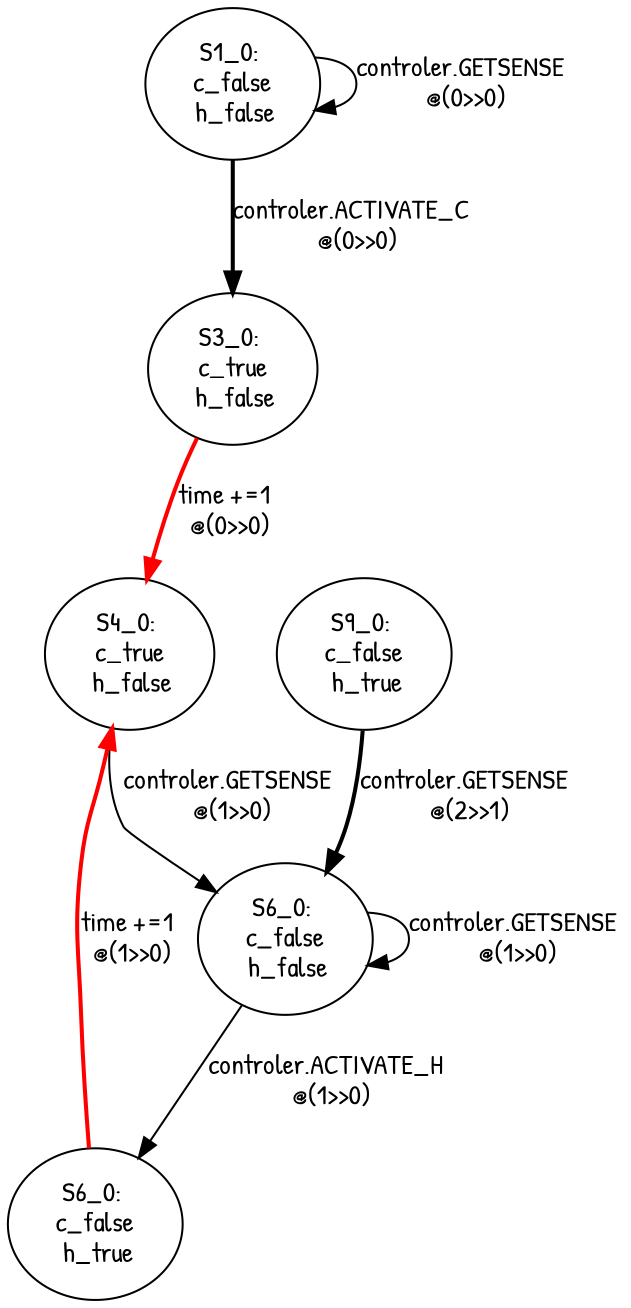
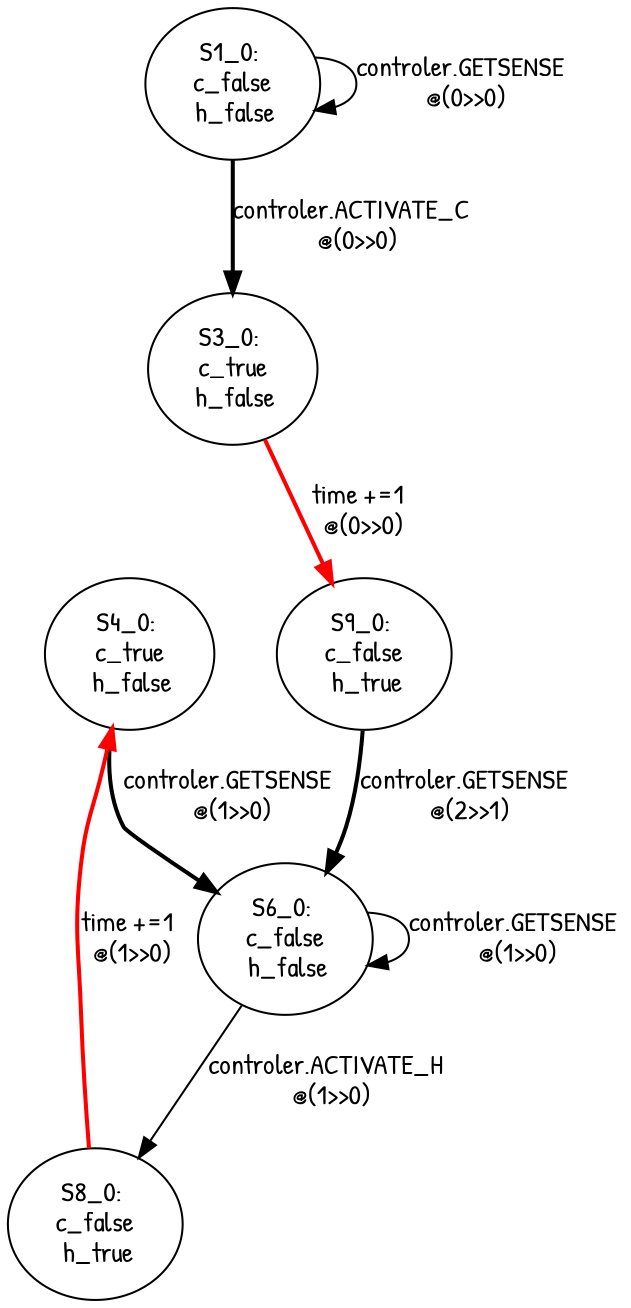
edge "S3_0: c_true h_false" -> "S4_0: c_true h_false": now "S3_0: c_true h_false" -> "S9_0: c_false h_true"
edge "S4_0: c_true h_false" -> "S6_0: c_false h_false": style solid -> bold
node "S6_0: c_false h_true": label "S6_0: c_false h_true" -> "S8_0: c_false h_true"
